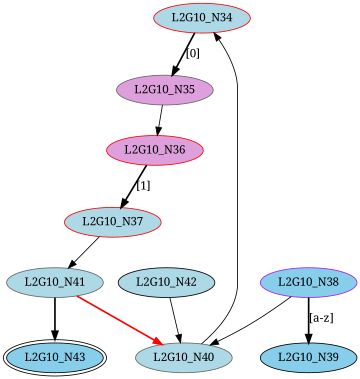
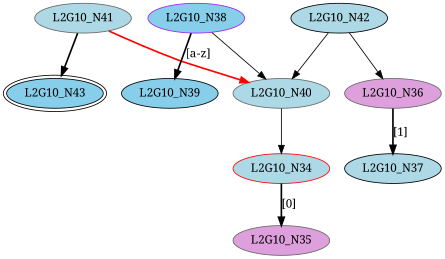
edge "L2G10_N35" -> "L2G10_N36": now "L2G10_N42" -> "L2G10_N36"
node "L2G10_N36": color red -> gray40
node "L2G10_N37": color red -> black
edge "L2G10_N37" -> "L2G10_N41": removed
